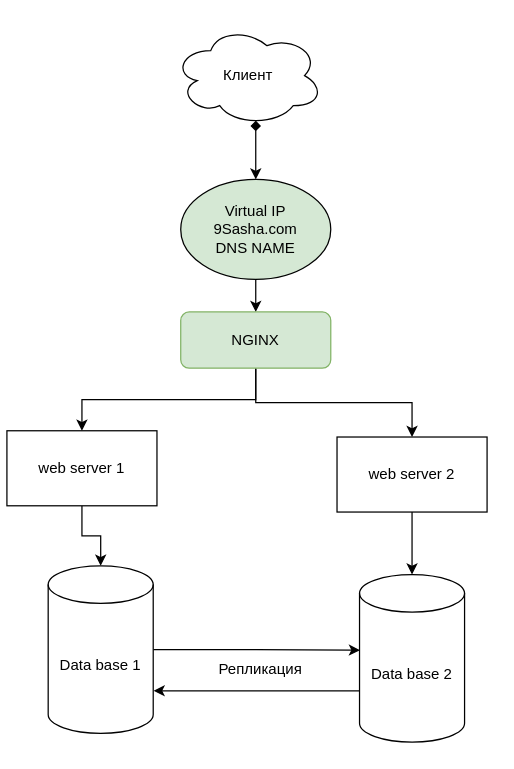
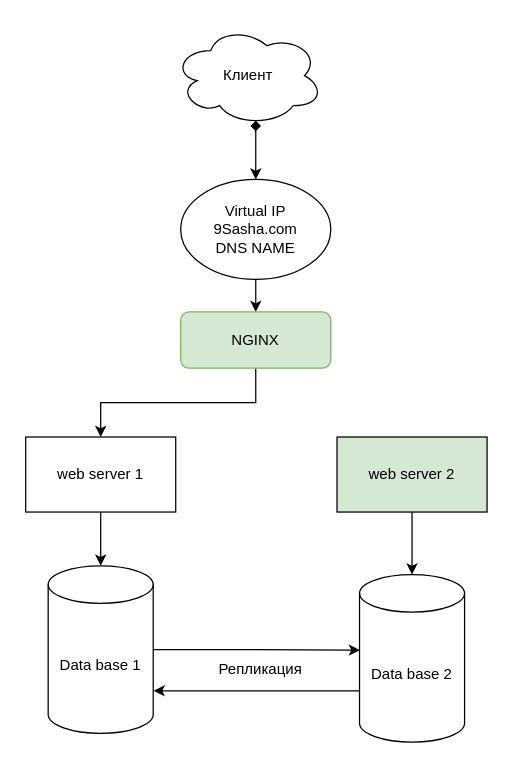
node "Virtual IP 9Sasha.com DNS NAME": fillcolor #d5e8d4 -> #ffffff
edge "NGINX" -> "web server 2": removed
node "web server 1": moved (82, 468) -> (101, 474)
node "web server 2": fillcolor #ffffff -> #d5e8d4
